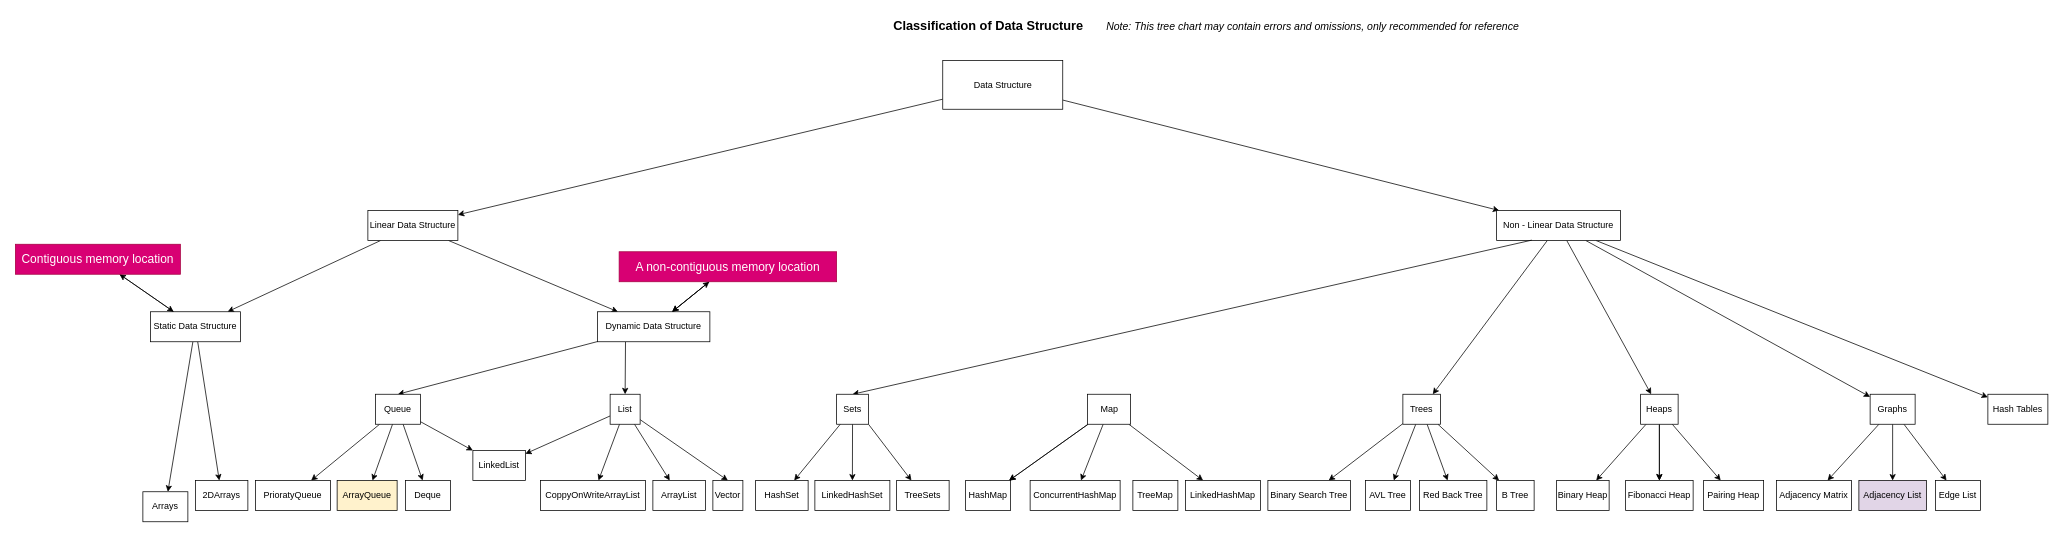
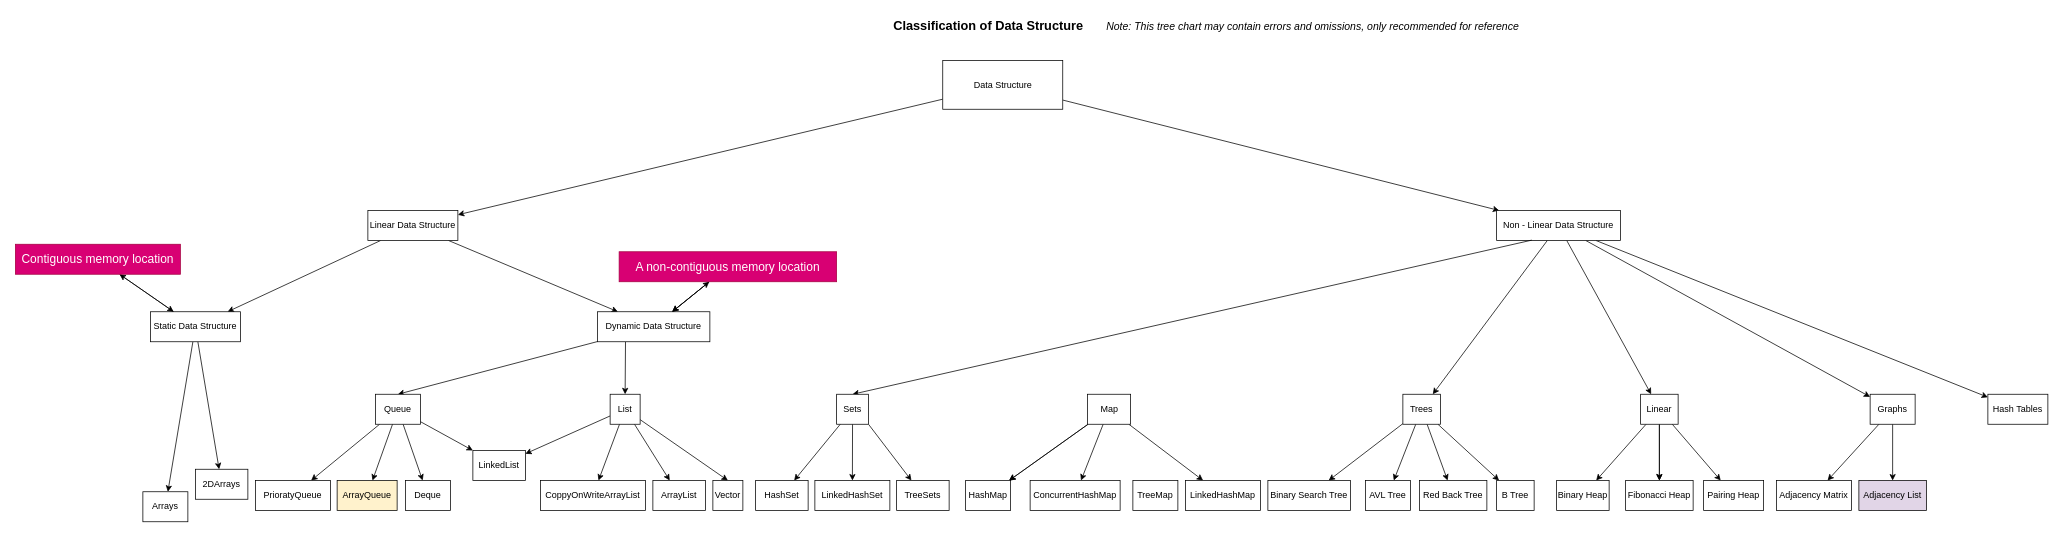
node "Heaps": label "Heaps" -> "Linear"
edge "Graphs" -> "Edge List": removed
node "2DArrays": moved (222, 495) -> (222, 484)
node "Edge List": removed
